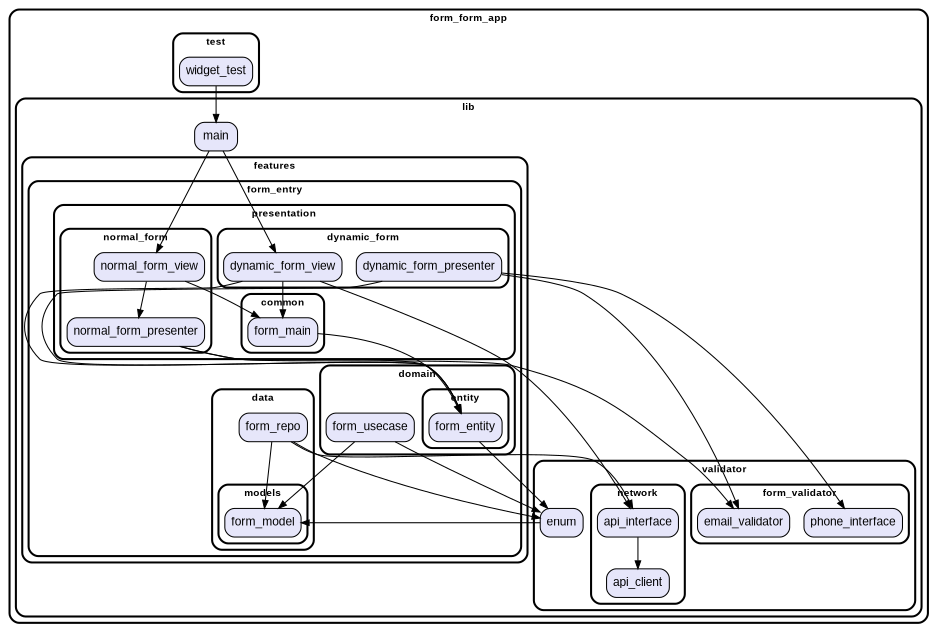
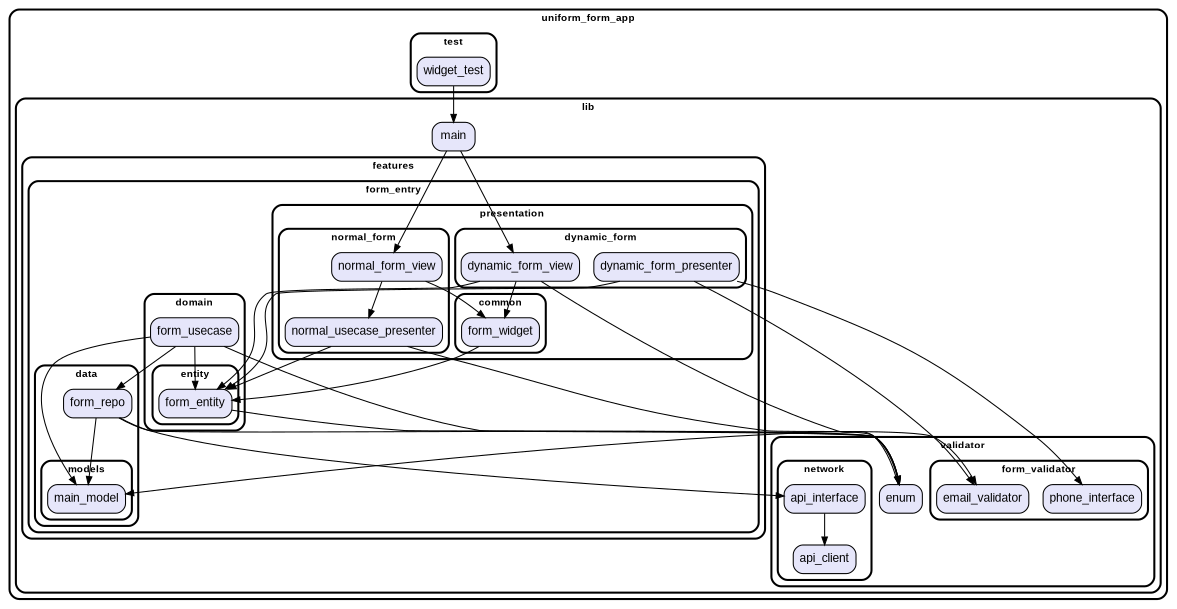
cluster "form_form_app": label "form_form_app" -> "uniform_form_app"
node "normal_form_presenter": label "normal_form_presenter" -> "normal_usecase_presenter"
node "form_main": label "form_main" -> "form_widget"
edge "dynamic_form_view" -> "api_interface": now "dynamic_form_view" -> "enum"
edge "form_usecase" -> "form_repo": added
edge "form_usecase" -> "form_entity": added
node "form_model": label "form_model" -> "main_model"
